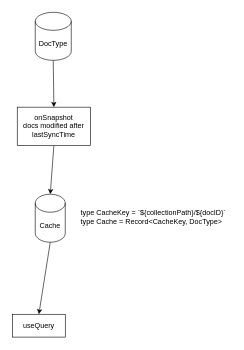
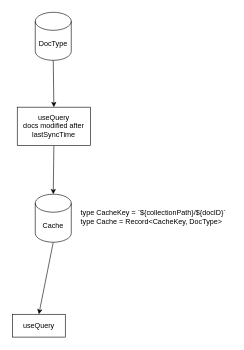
node "onSnapshot docs modified after lastSyncTime": label "onSnapshot docs modified after lastSyncTime" -> "useQuery docs modified after lastSyncTime"
node "Cache": size 30x48 -> 36x48
